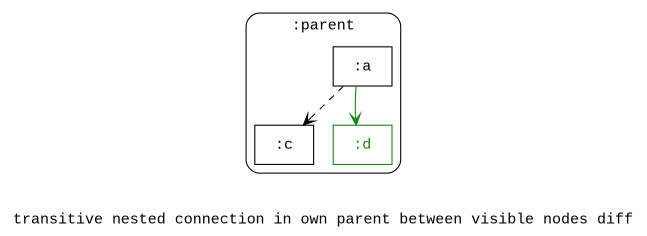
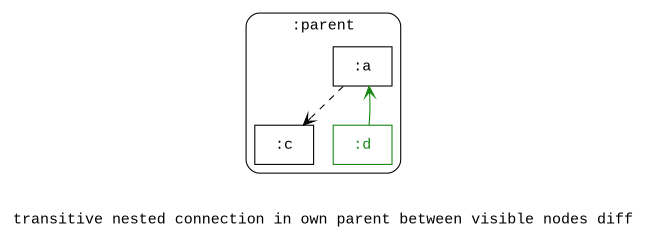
edge ":a" -> ":d": reversed
